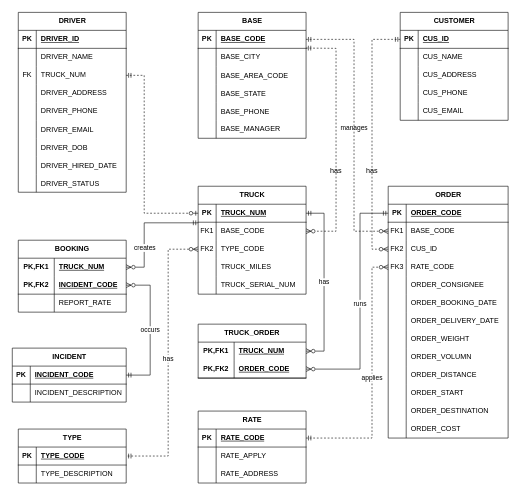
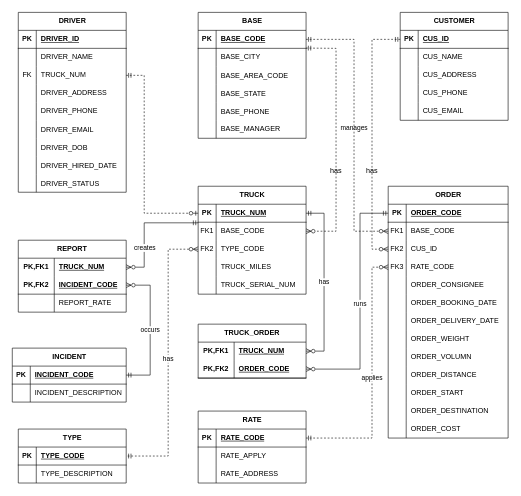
node "BOOKING": label "BOOKING" -> "REPORT"
